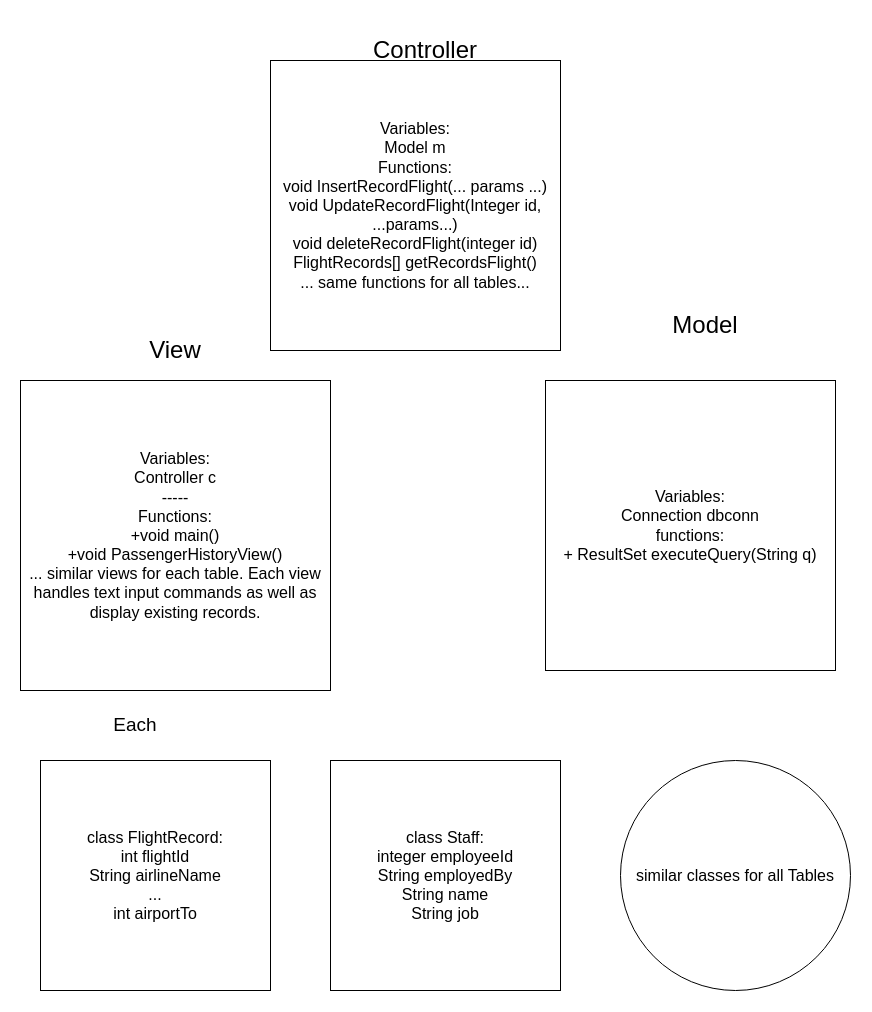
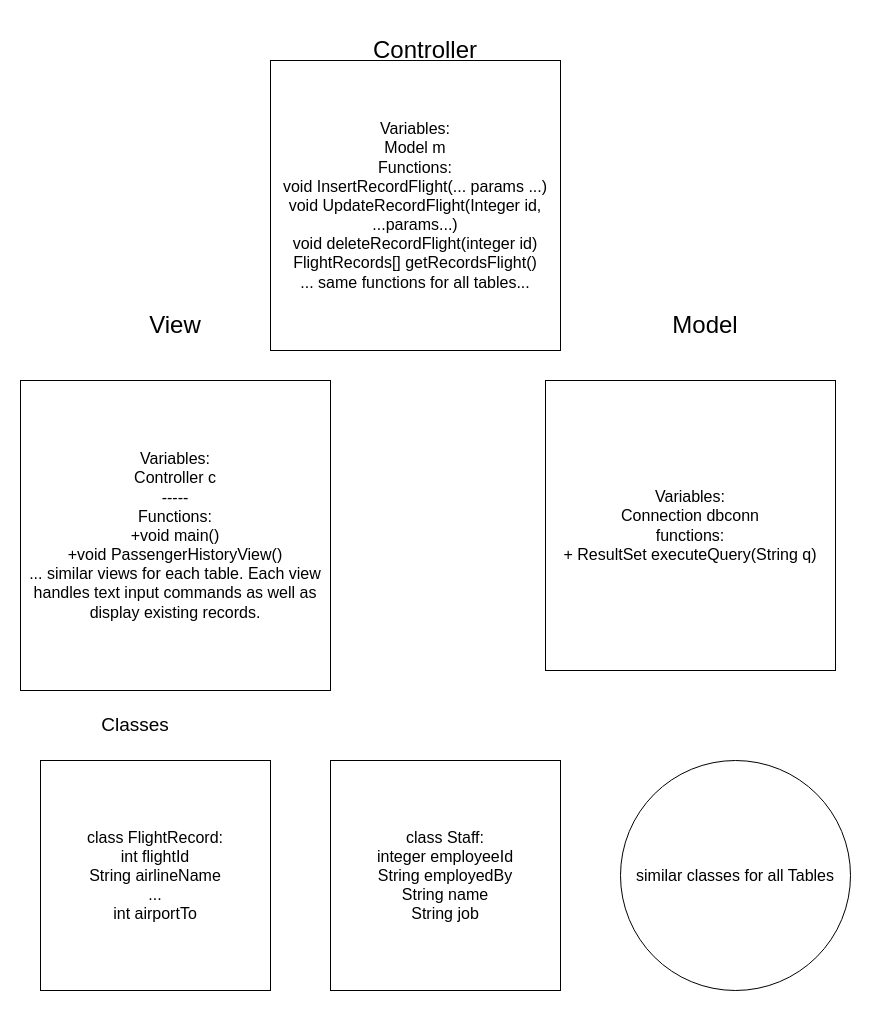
node "View": moved (176, 351) -> (176, 326)
node "Each": label "Each" -> "Classes"
